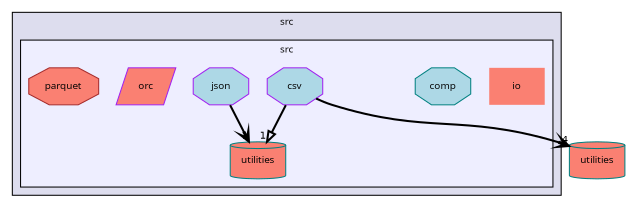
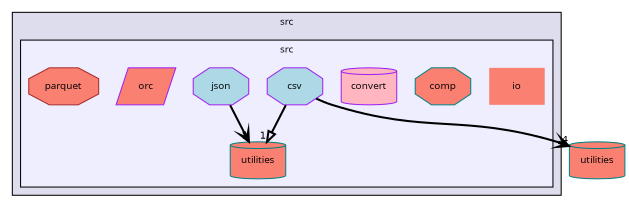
node "convert": added
node "comp": fillcolor lightblue -> salmon
